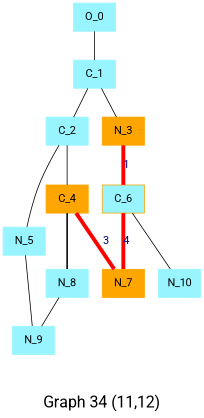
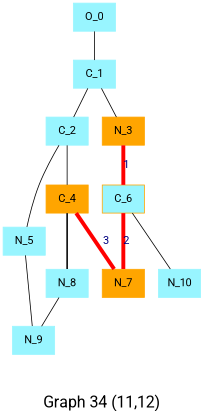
edge "C_6" -- "N_7": label "4" -> "2"
